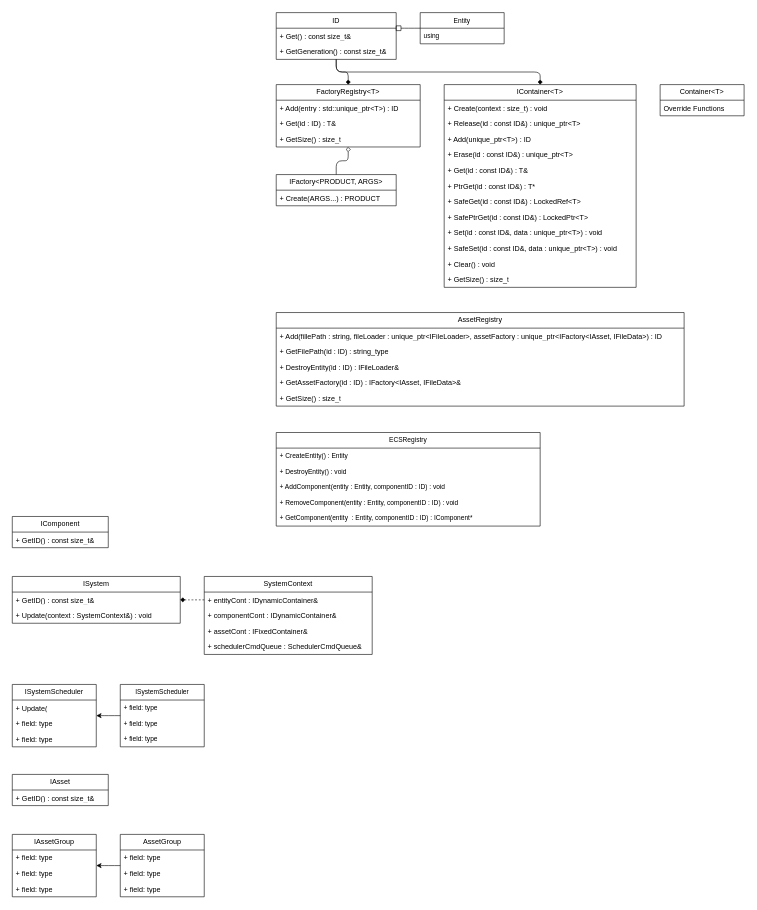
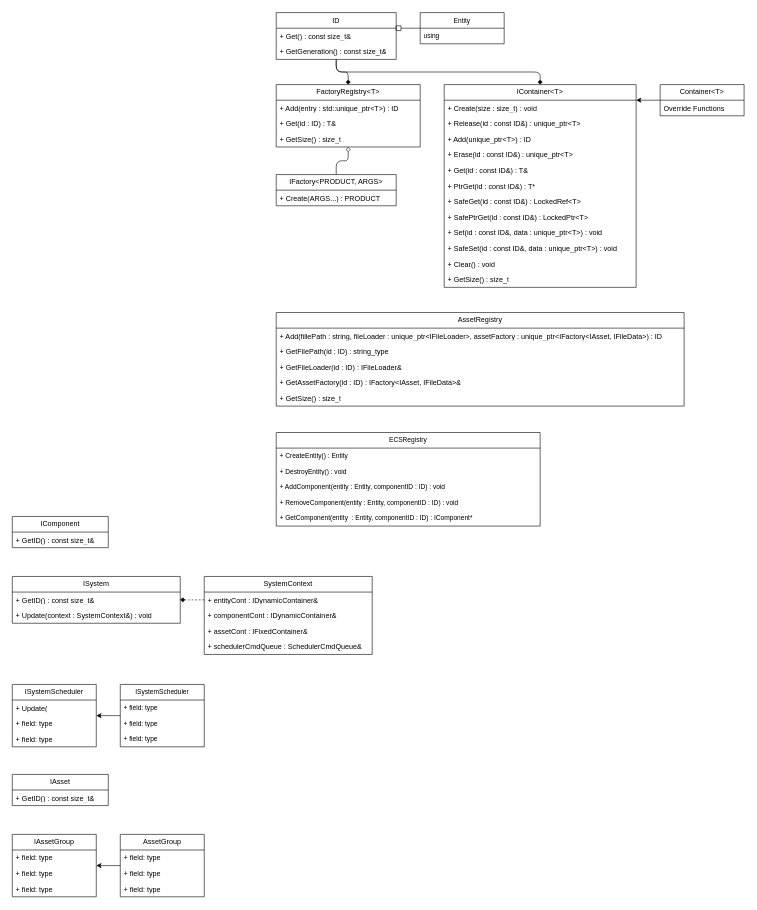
edge "Container<T>" -> "IContainer<T>": added
node "+ Create(context : size_t) : void": label "+ Create(context : size_t) : void" -> "+ Create(size : size_t) : void"
node "+ DestroyEntity(id : ID) : IFileLoader&": label "+ DestroyEntity(id : ID) : IFileLoader&" -> "+ GetFileLoader(id : ID) : IFileLoader&"
